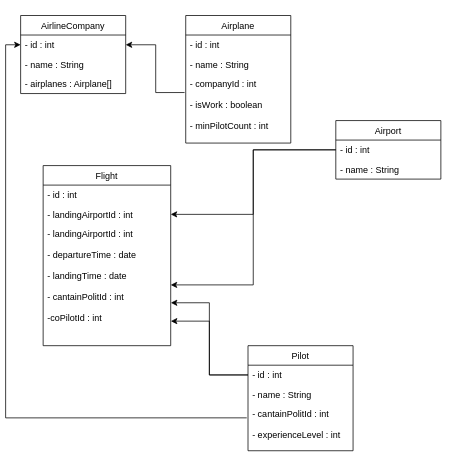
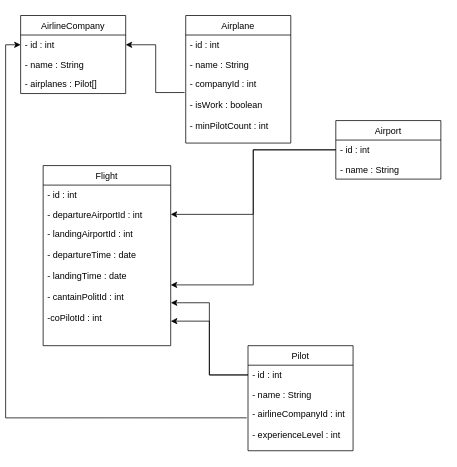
node "- airplanes : Airplane[]": label "- airplanes : Airplane[]" -> "- airplanes : Pilot[]"
node "- landingAirportId : int": label "- landingAirportId : int" -> "- departureAirportId : int"
node "- cantainPolitId : int - experienceLevel : int": label "- cantainPolitId : int - experienceLevel : int" -> "- airlineCompanyId : int - experienceLevel : int"
